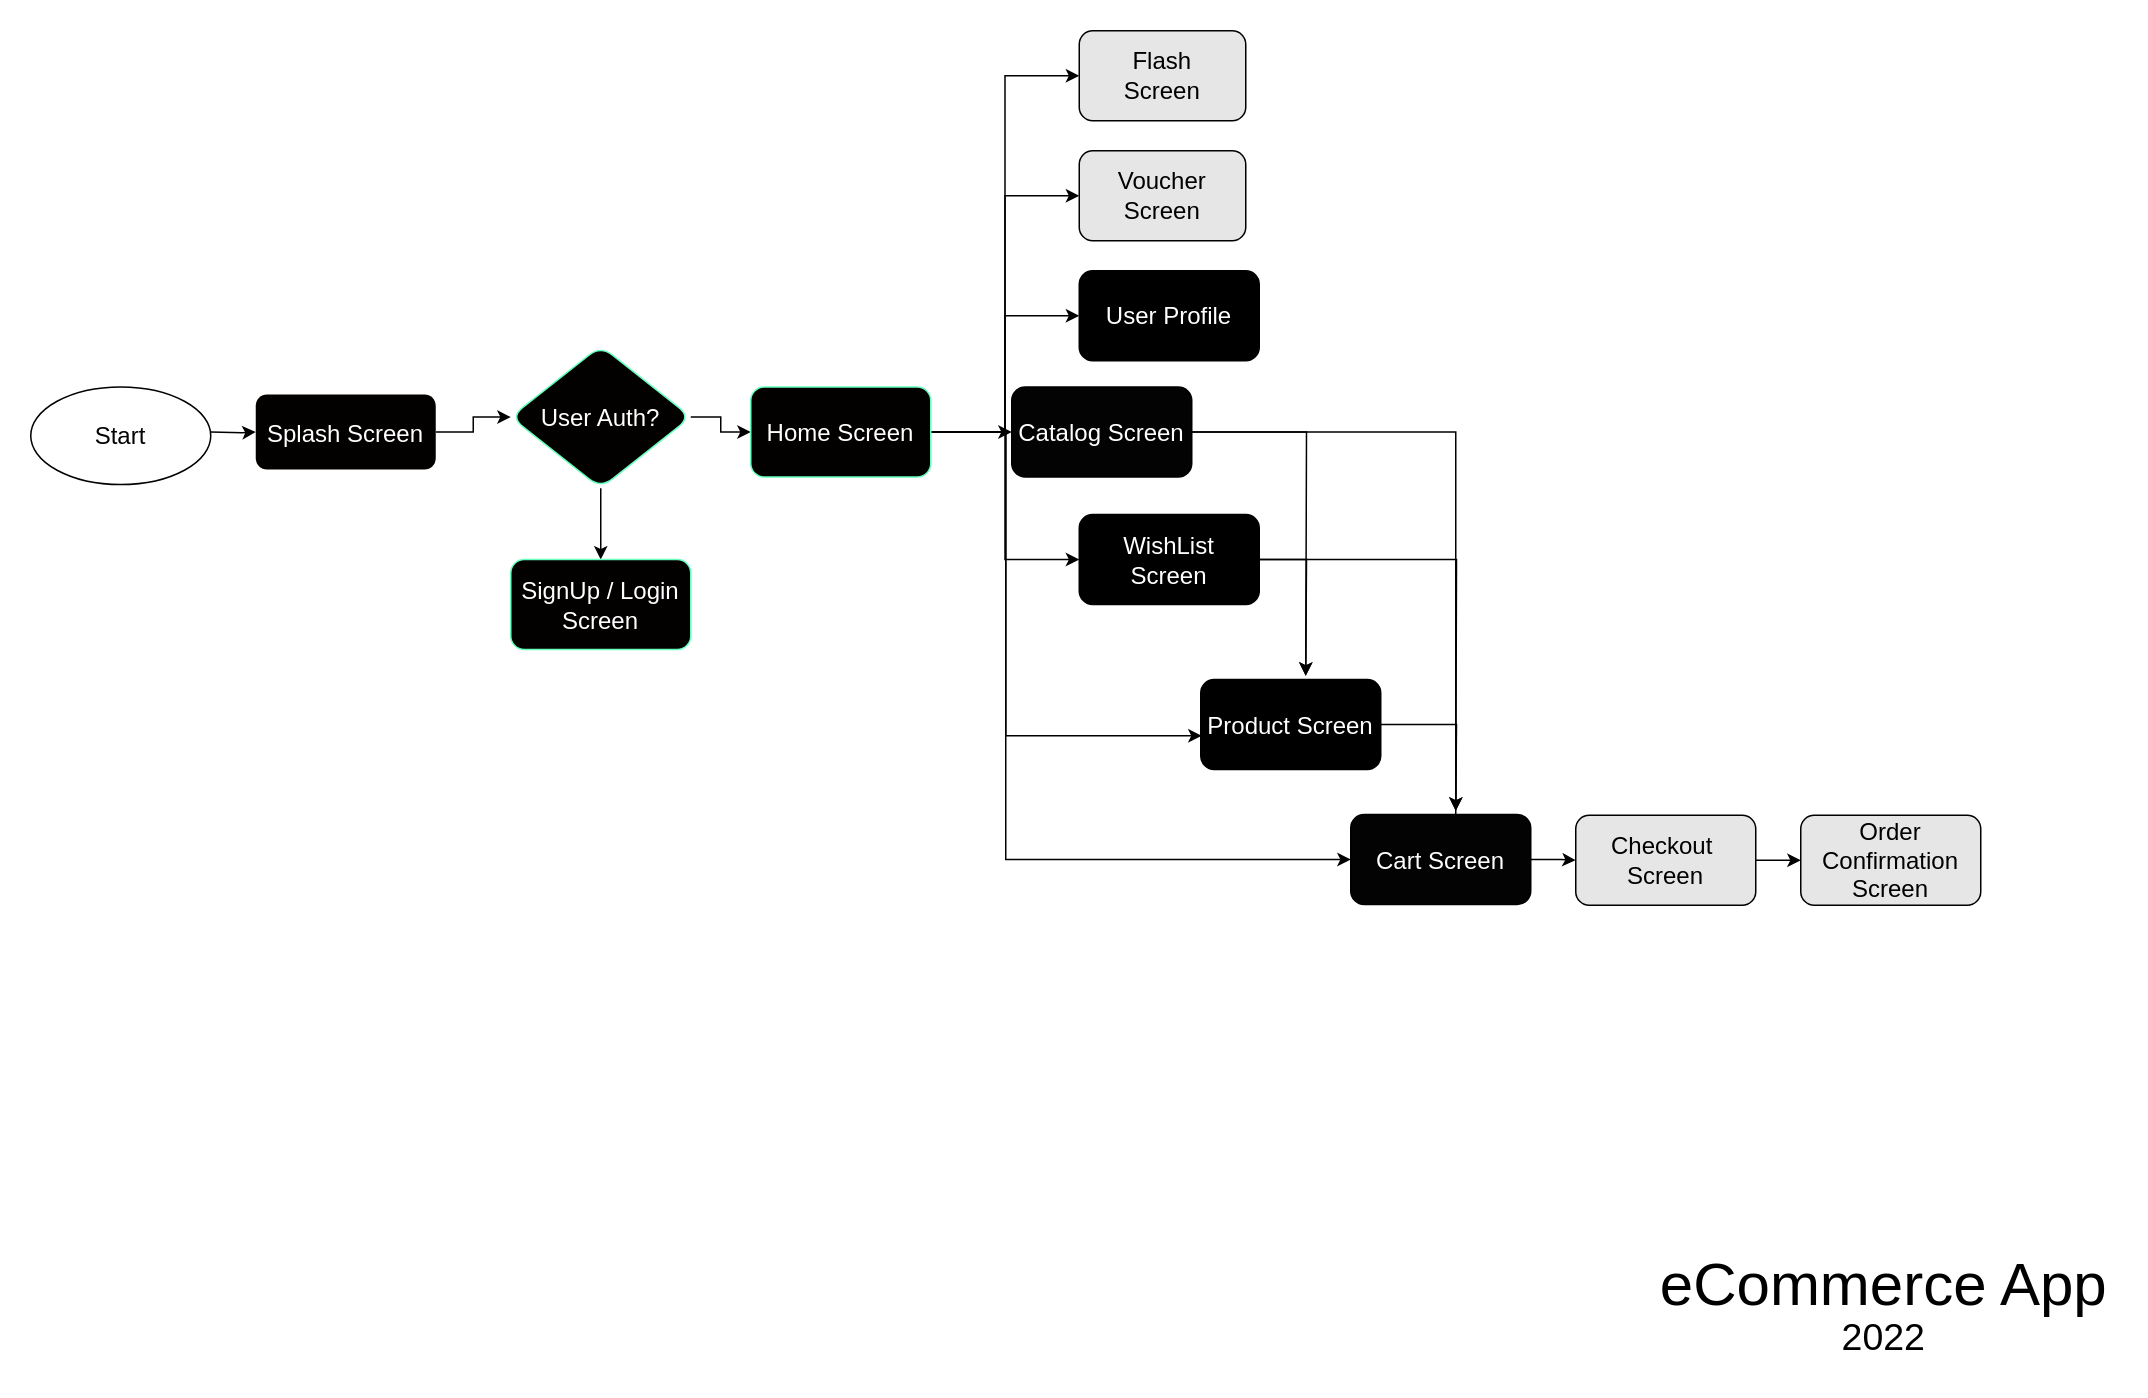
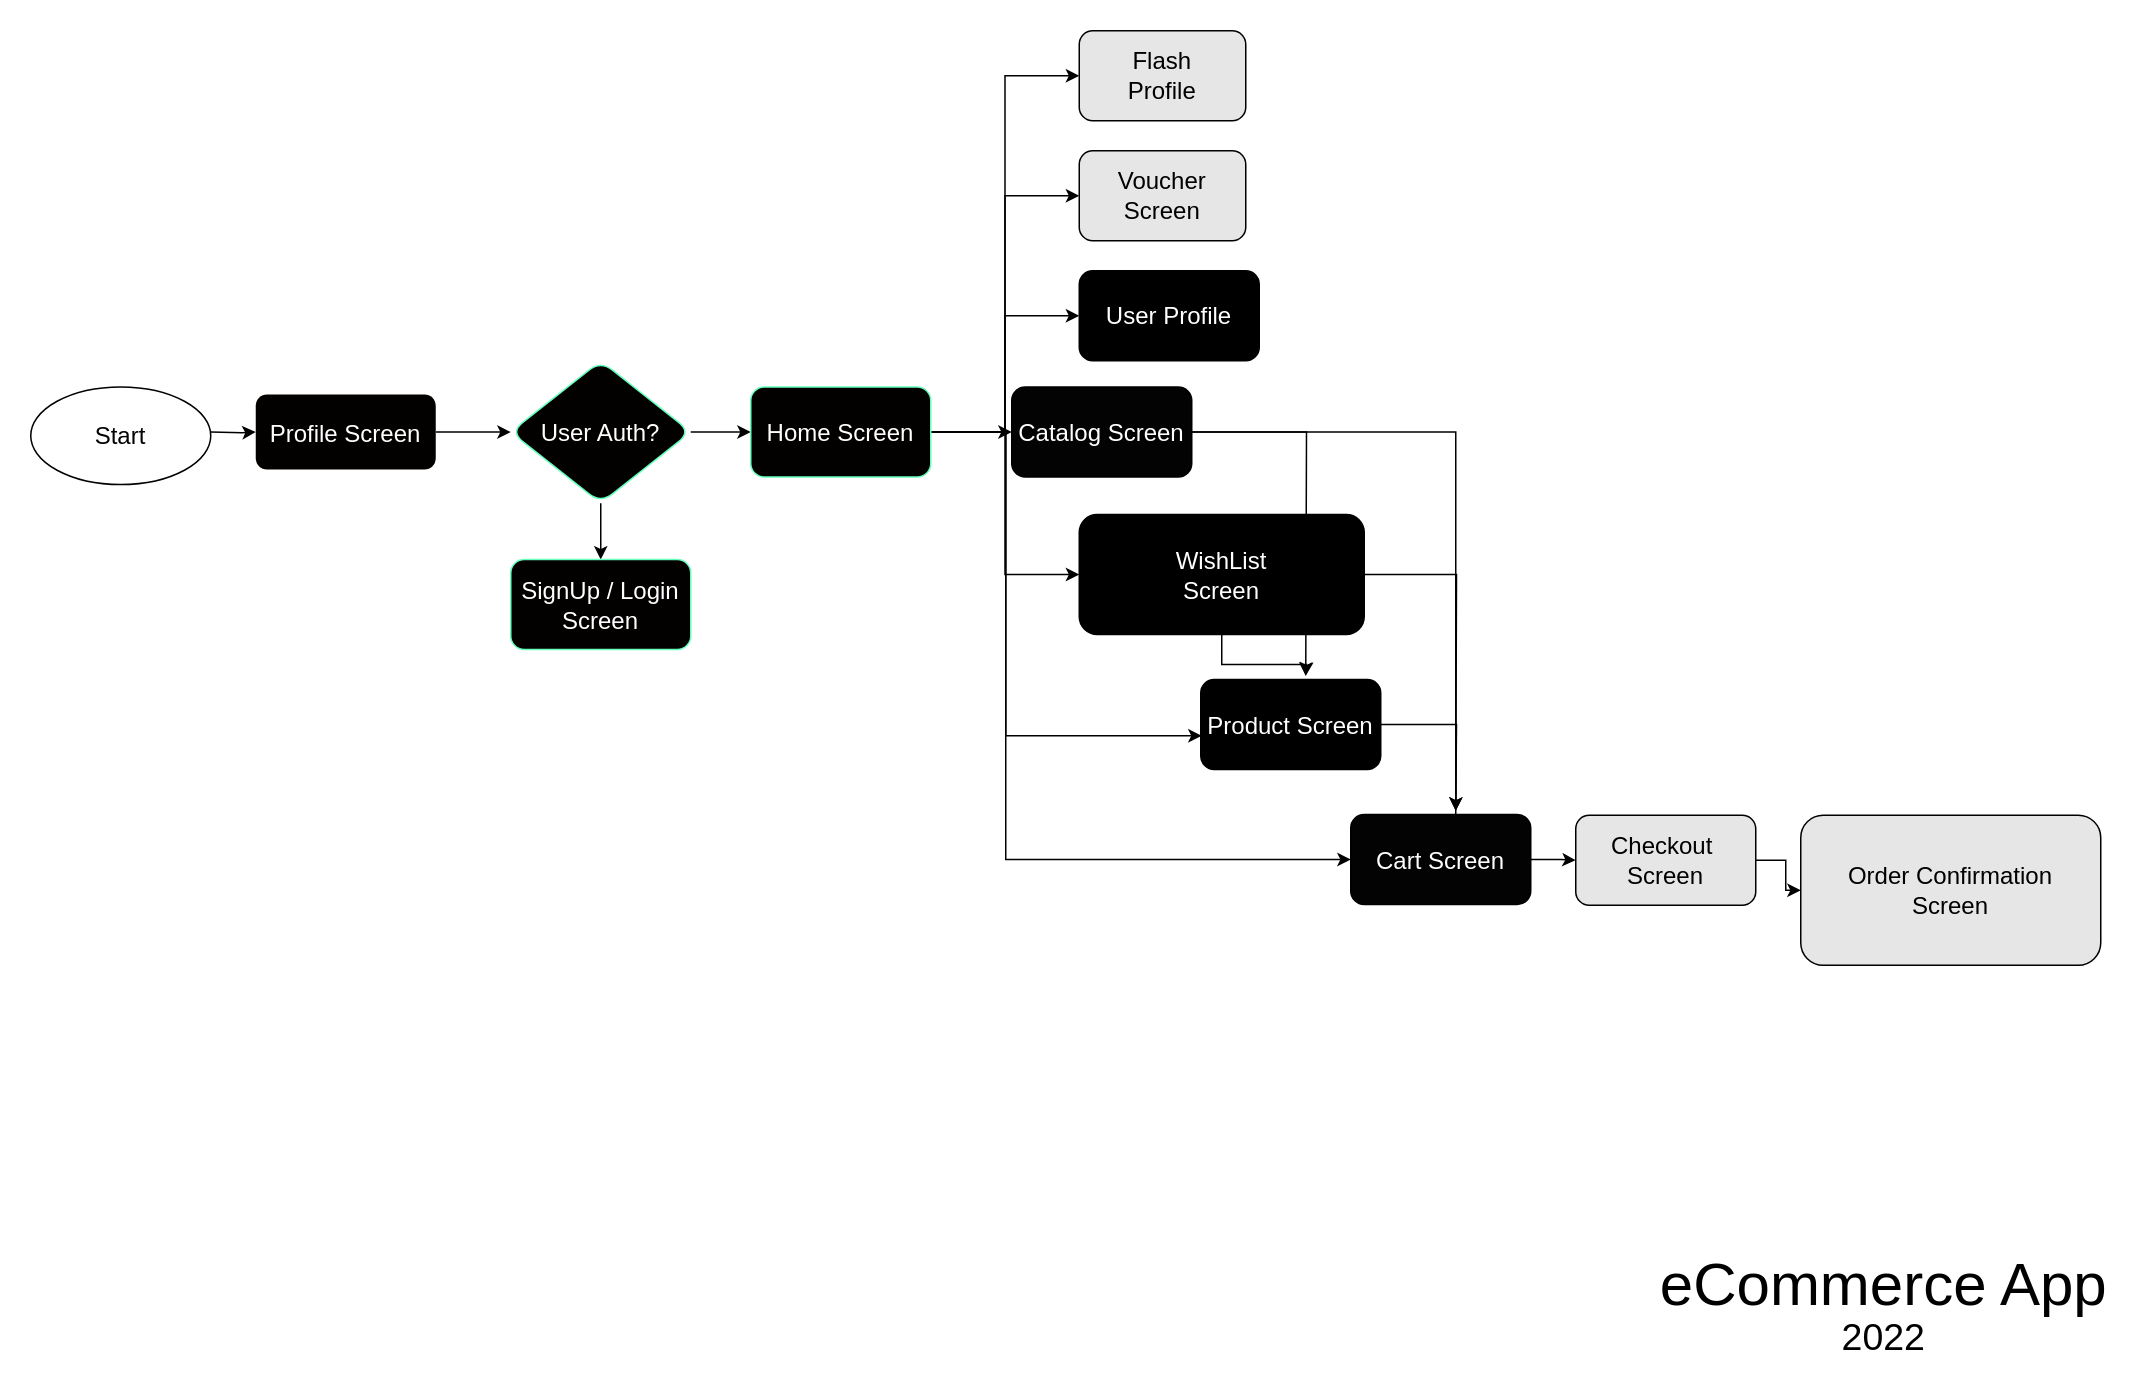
node "Flash Screen": label "Flash Screen" -> "Flash Profile"
node "User Auth?": moved (601, 417) -> (601, 432)
node "Splash Screen": label "Splash Screen" -> "Profile Screen"
node "WishList Screen": size 180x90 -> 285x120
node "Order Confirmation Screen": size 180x90 -> 300x150
